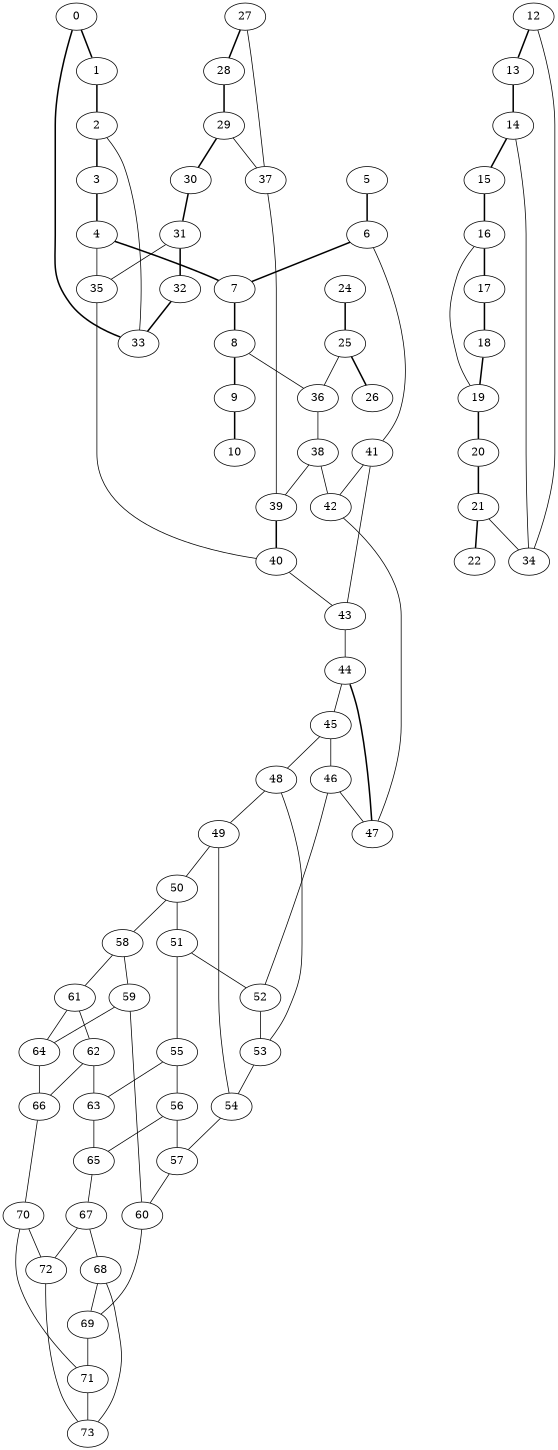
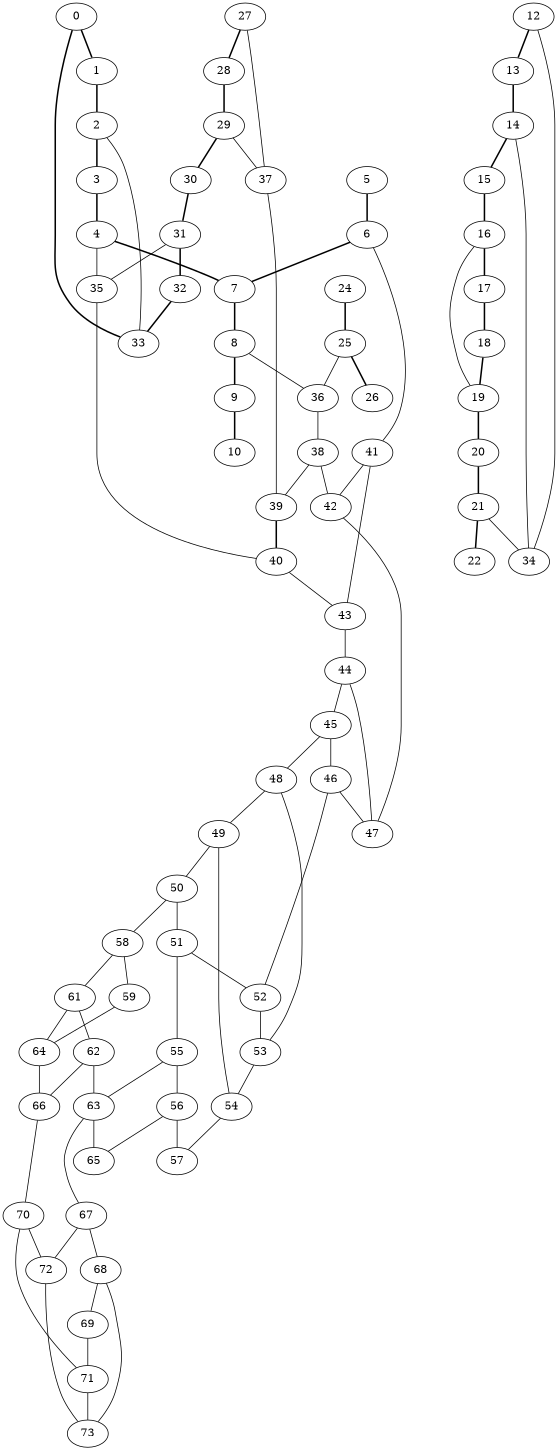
edge "44" -- "47": style bold -> solid
edge "65" -- "67": now "63" -- "67"
node "60": removed
